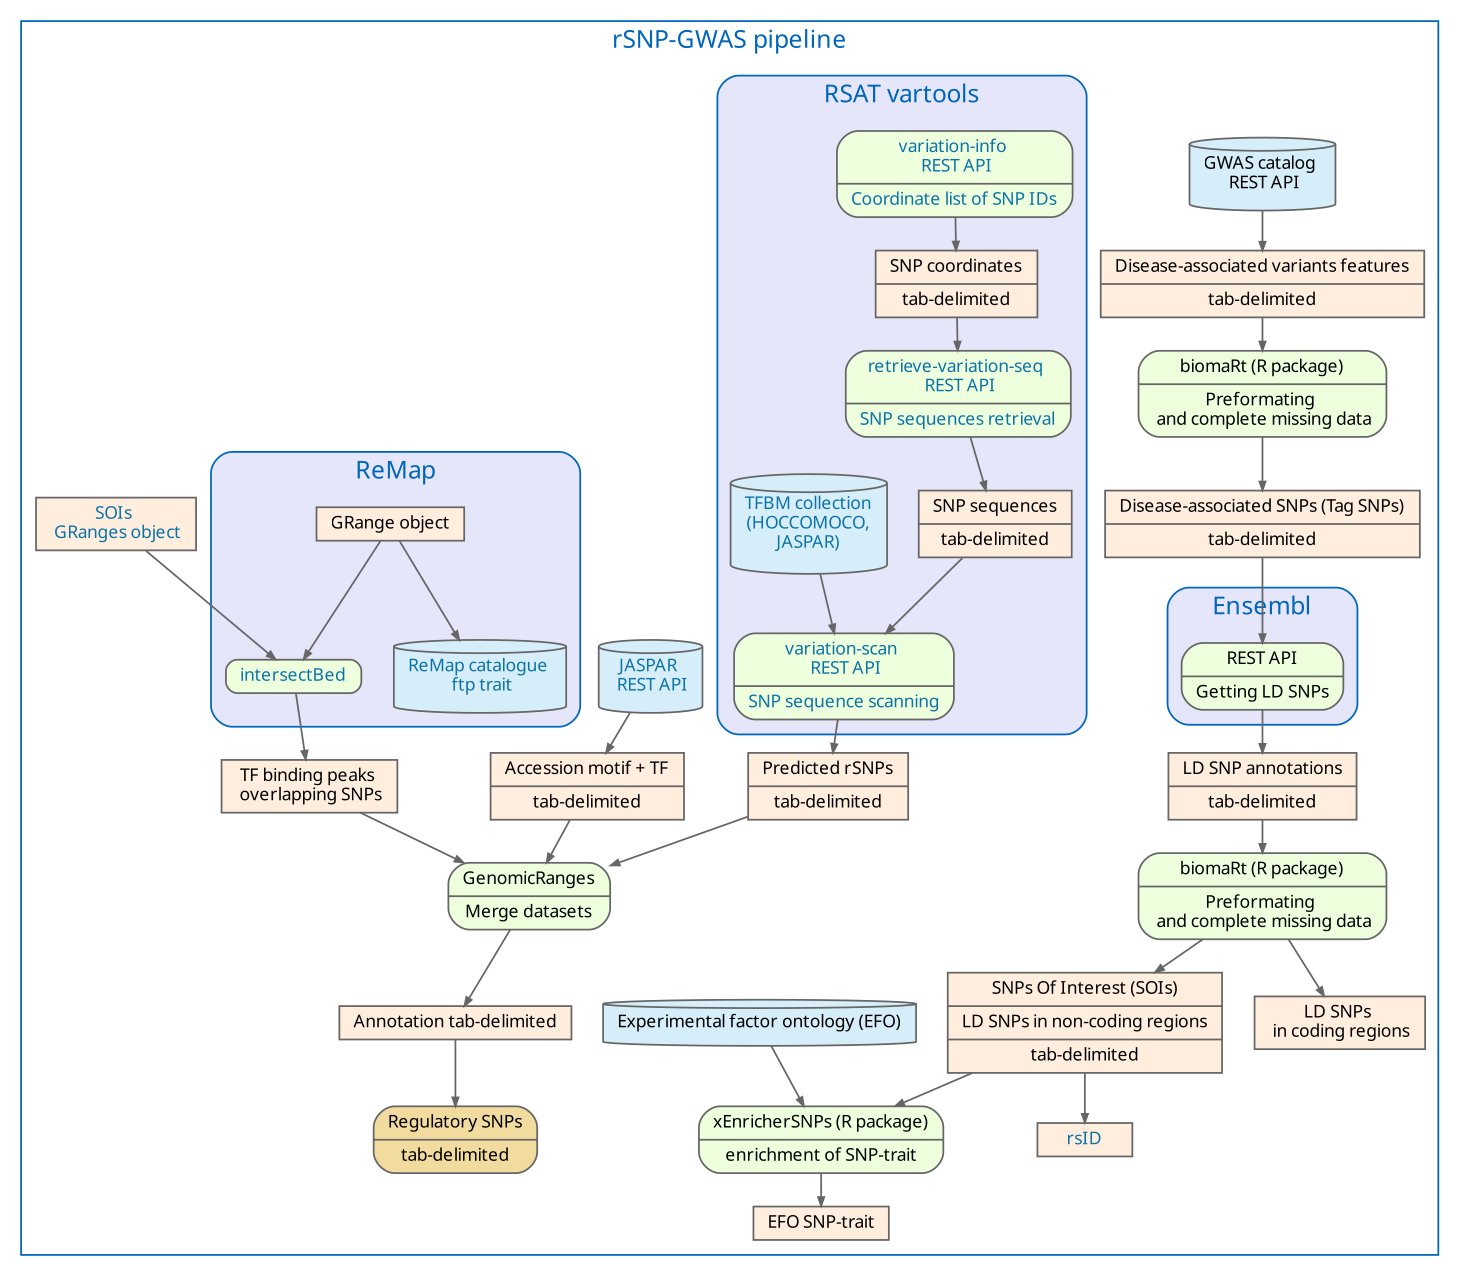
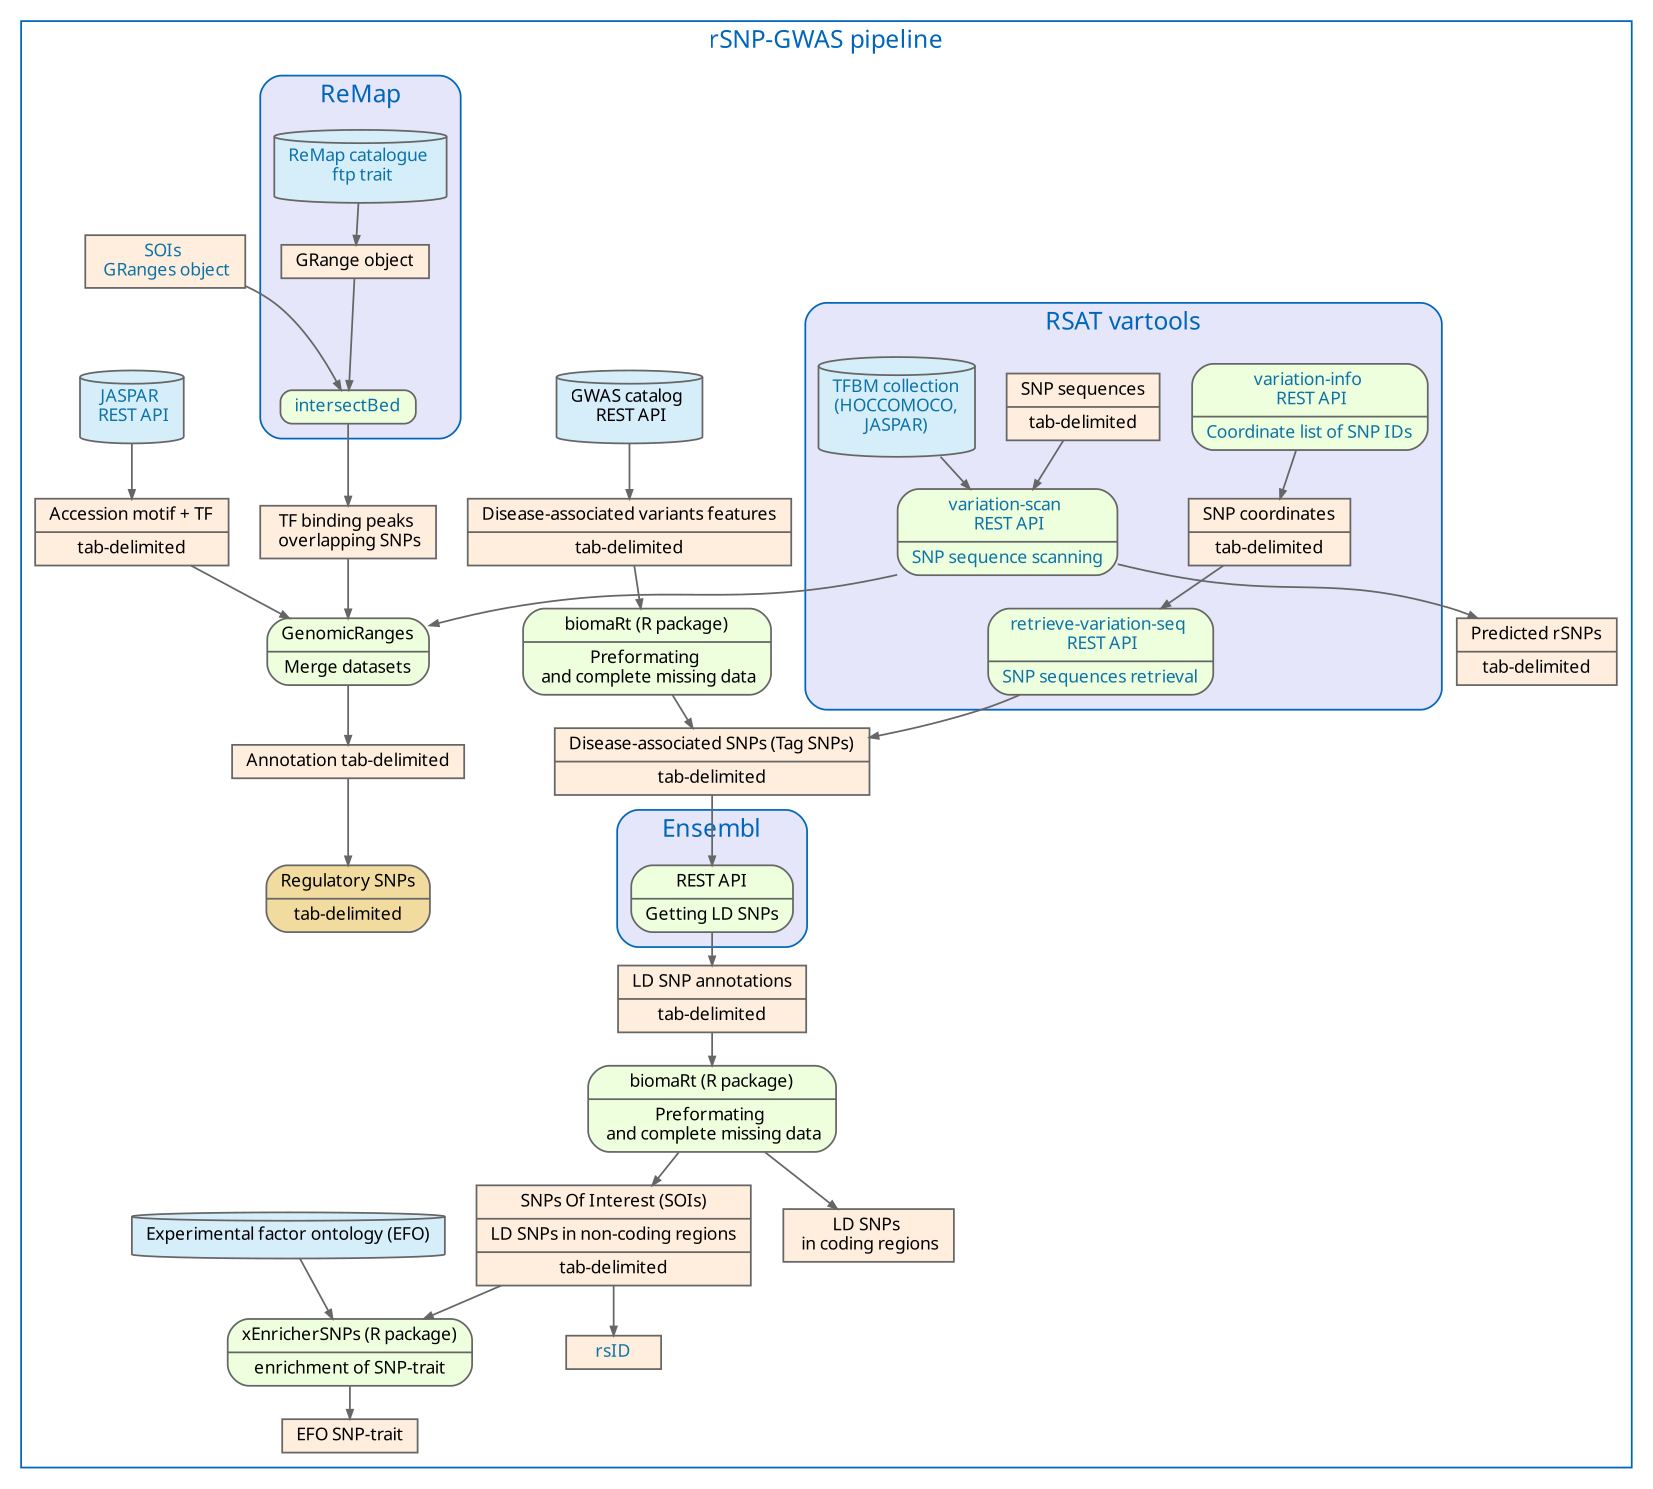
edge "retrieve-variation-seq" -> "SNP sequences": now "retrieve-variation-seq" -> "Disease-associated SNPs (Tag SNPs)"
edge "GRange object" -> "ReMap catalogue ftp trait": reversed
edge "Predicted rSNPs" -> "GenomicRanges": now "variation-scan" -> "GenomicRanges"
